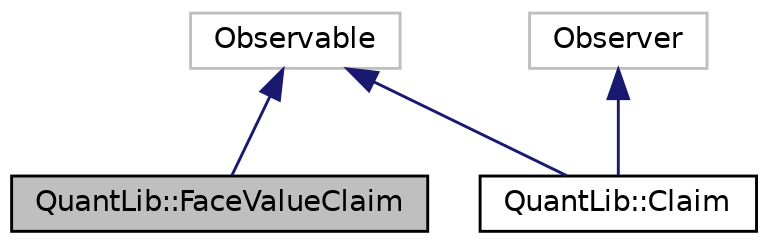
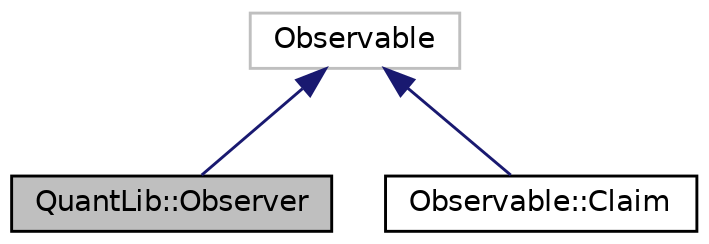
node "Observer": removed
node "QuantLib::FaceValueClaim": label "QuantLib::FaceValueClaim" -> "QuantLib::Observer"
node "QuantLib::Claim": label "QuantLib::Claim" -> "Observable::Claim"
